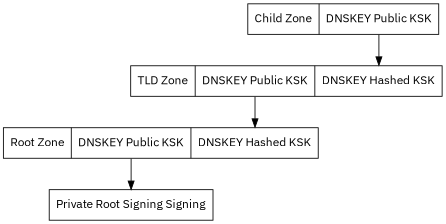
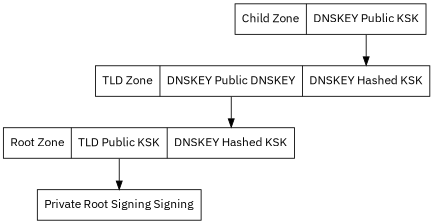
node "TLD Zone": text "DNSKEY Public KSK" -> "DNSKEY Public DNSKEY"
node "Root Zone": text "DNSKEY Public KSK" -> "TLD Public KSK"
